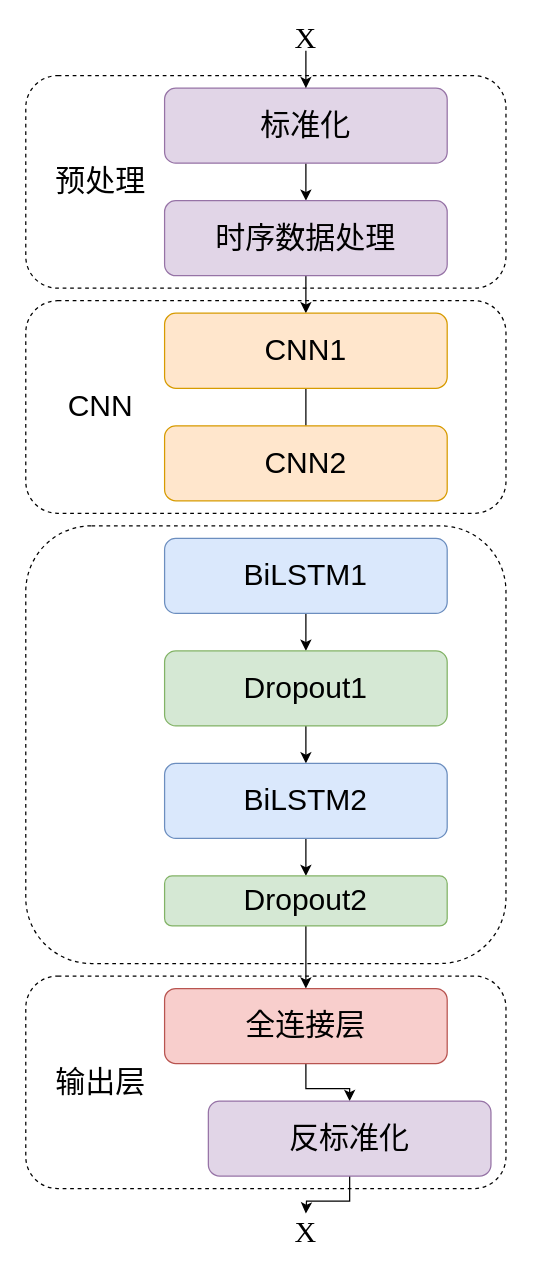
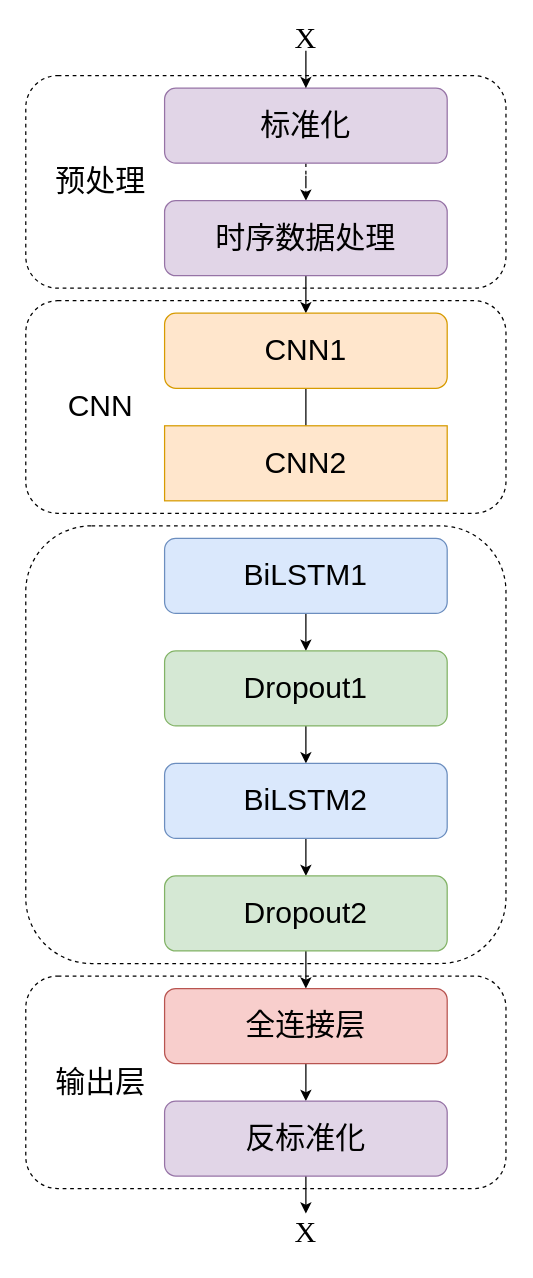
edge "标准化" -> "时序数据处理": style solid -> dashed
node "CNN2": shape rounded rectangle -> rectangle
node "Dropout2": size 283x50 -> 283x75
node "反标准化": moved (349, 1138) -> (306, 1138)
